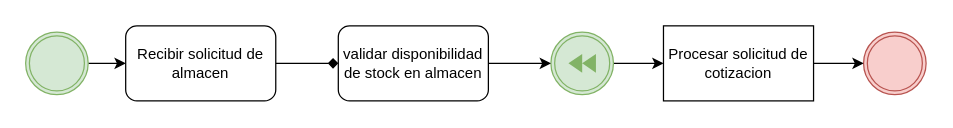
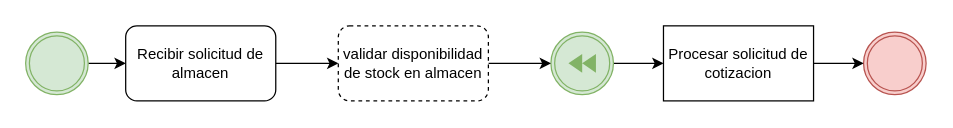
edge "Recibir solicitud de almacen" -> "validar disponibilidad de stock en almacen": arrowhead diamond -> classic
node "validar disponibilidad de stock en almacen": style solid -> dashed
